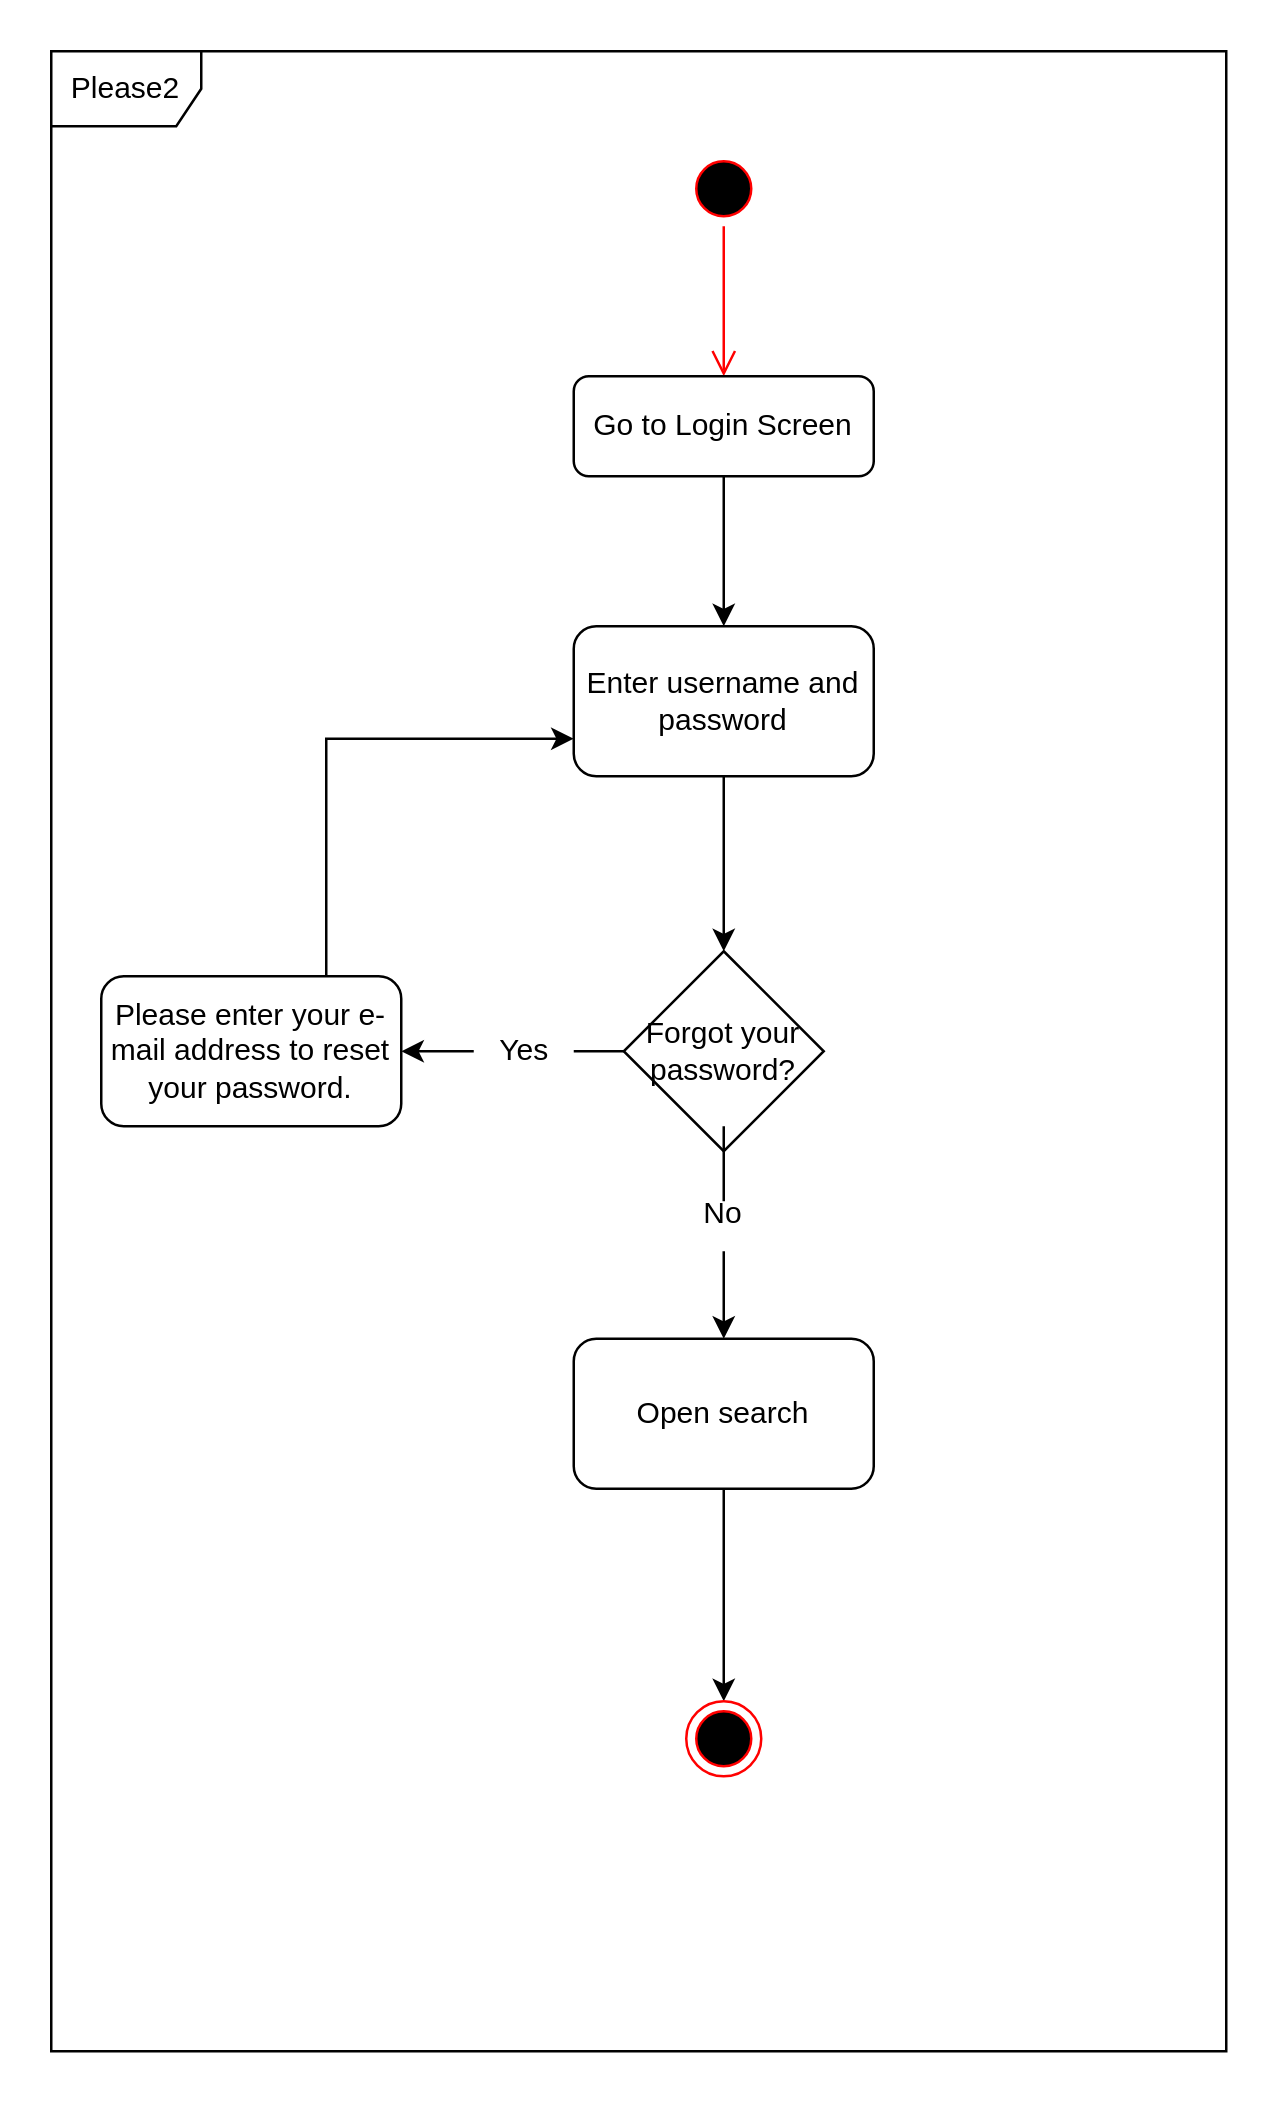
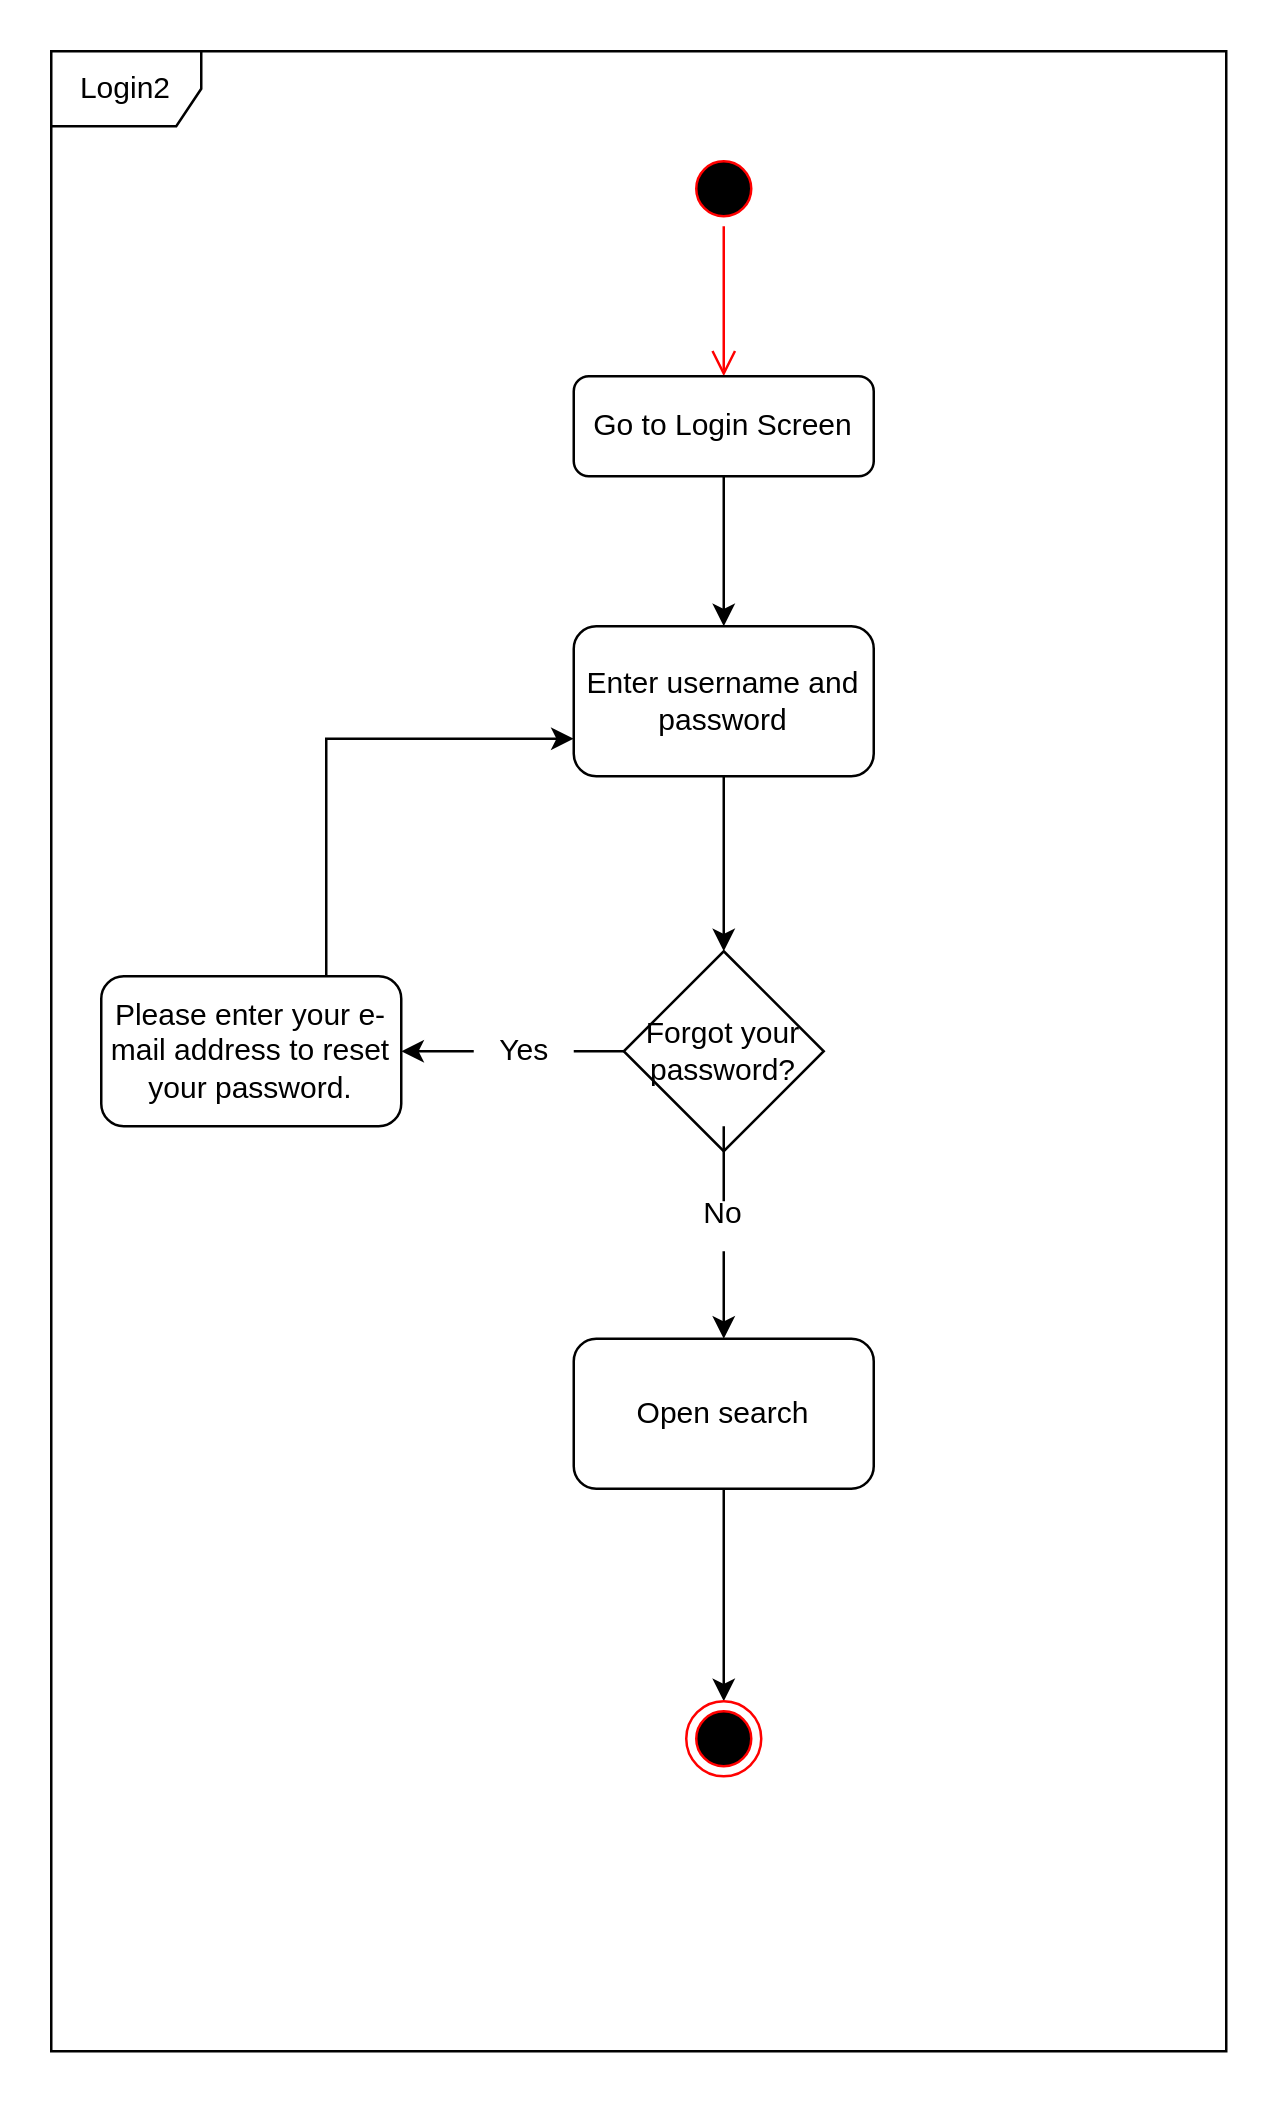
node "Please2": label "Please2" -> "Login2"
